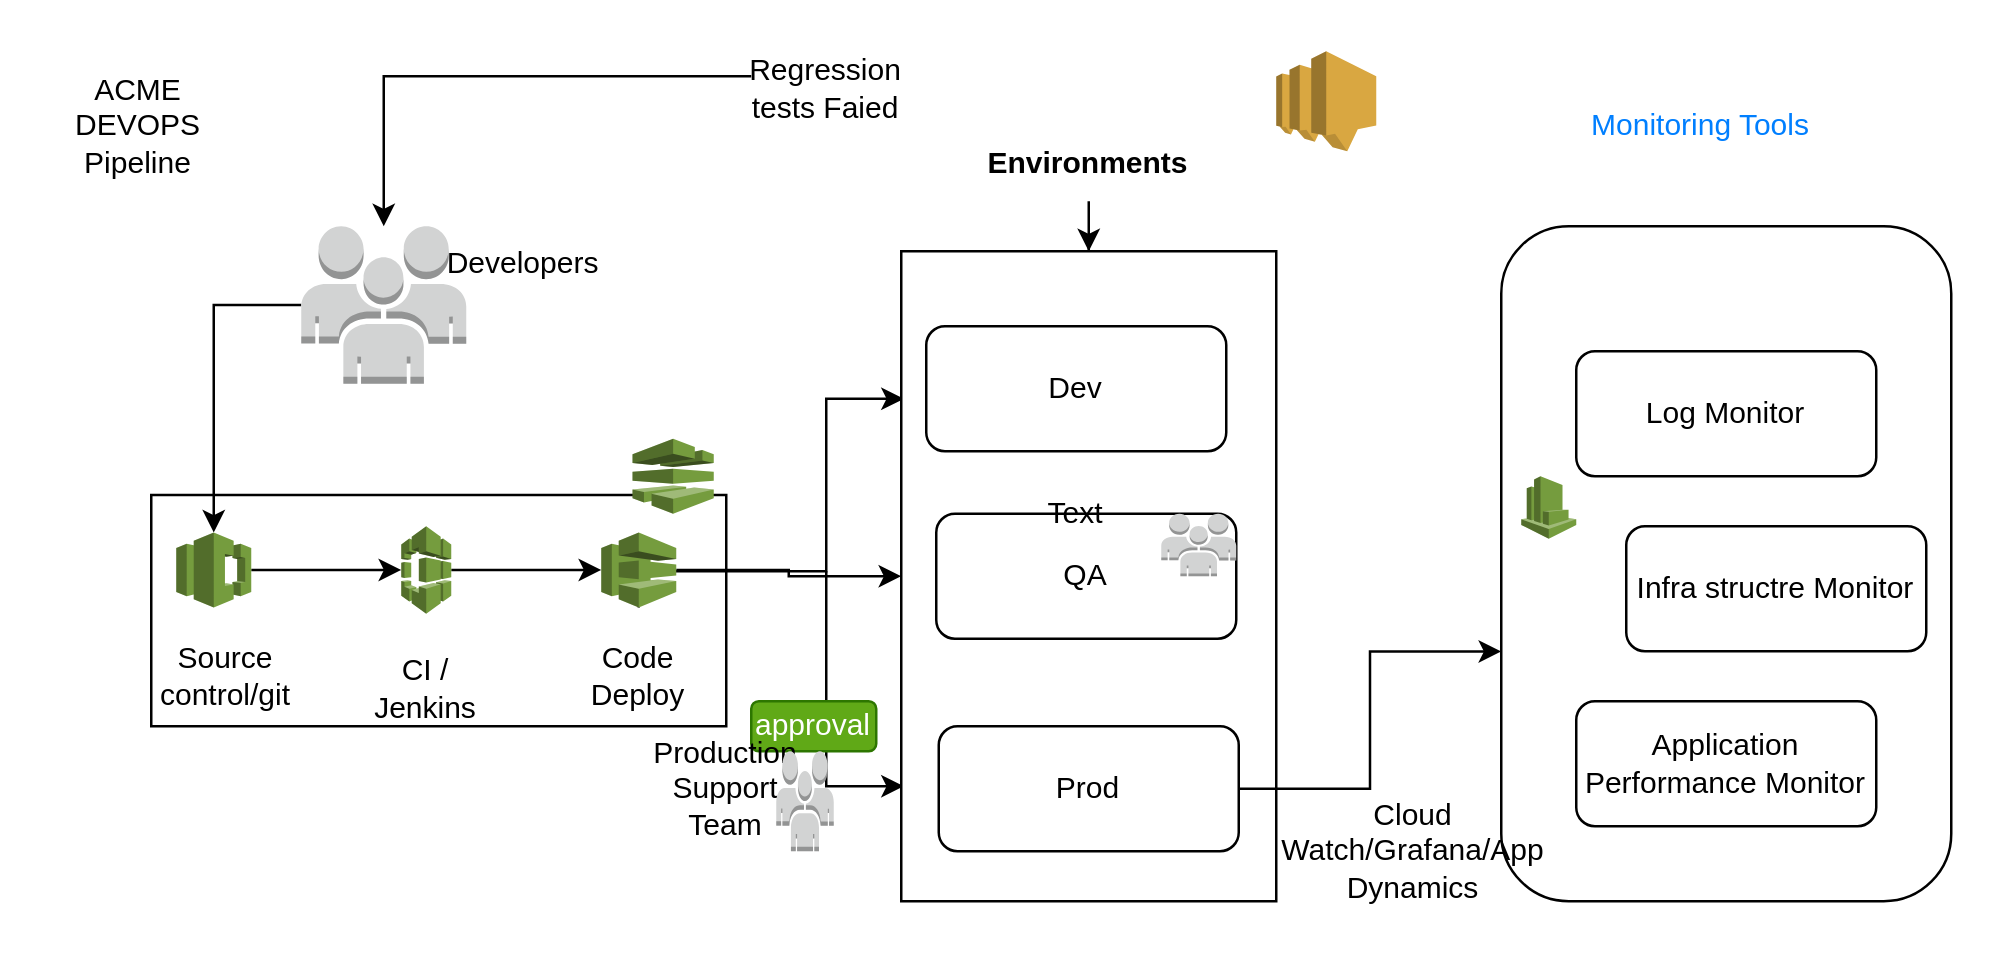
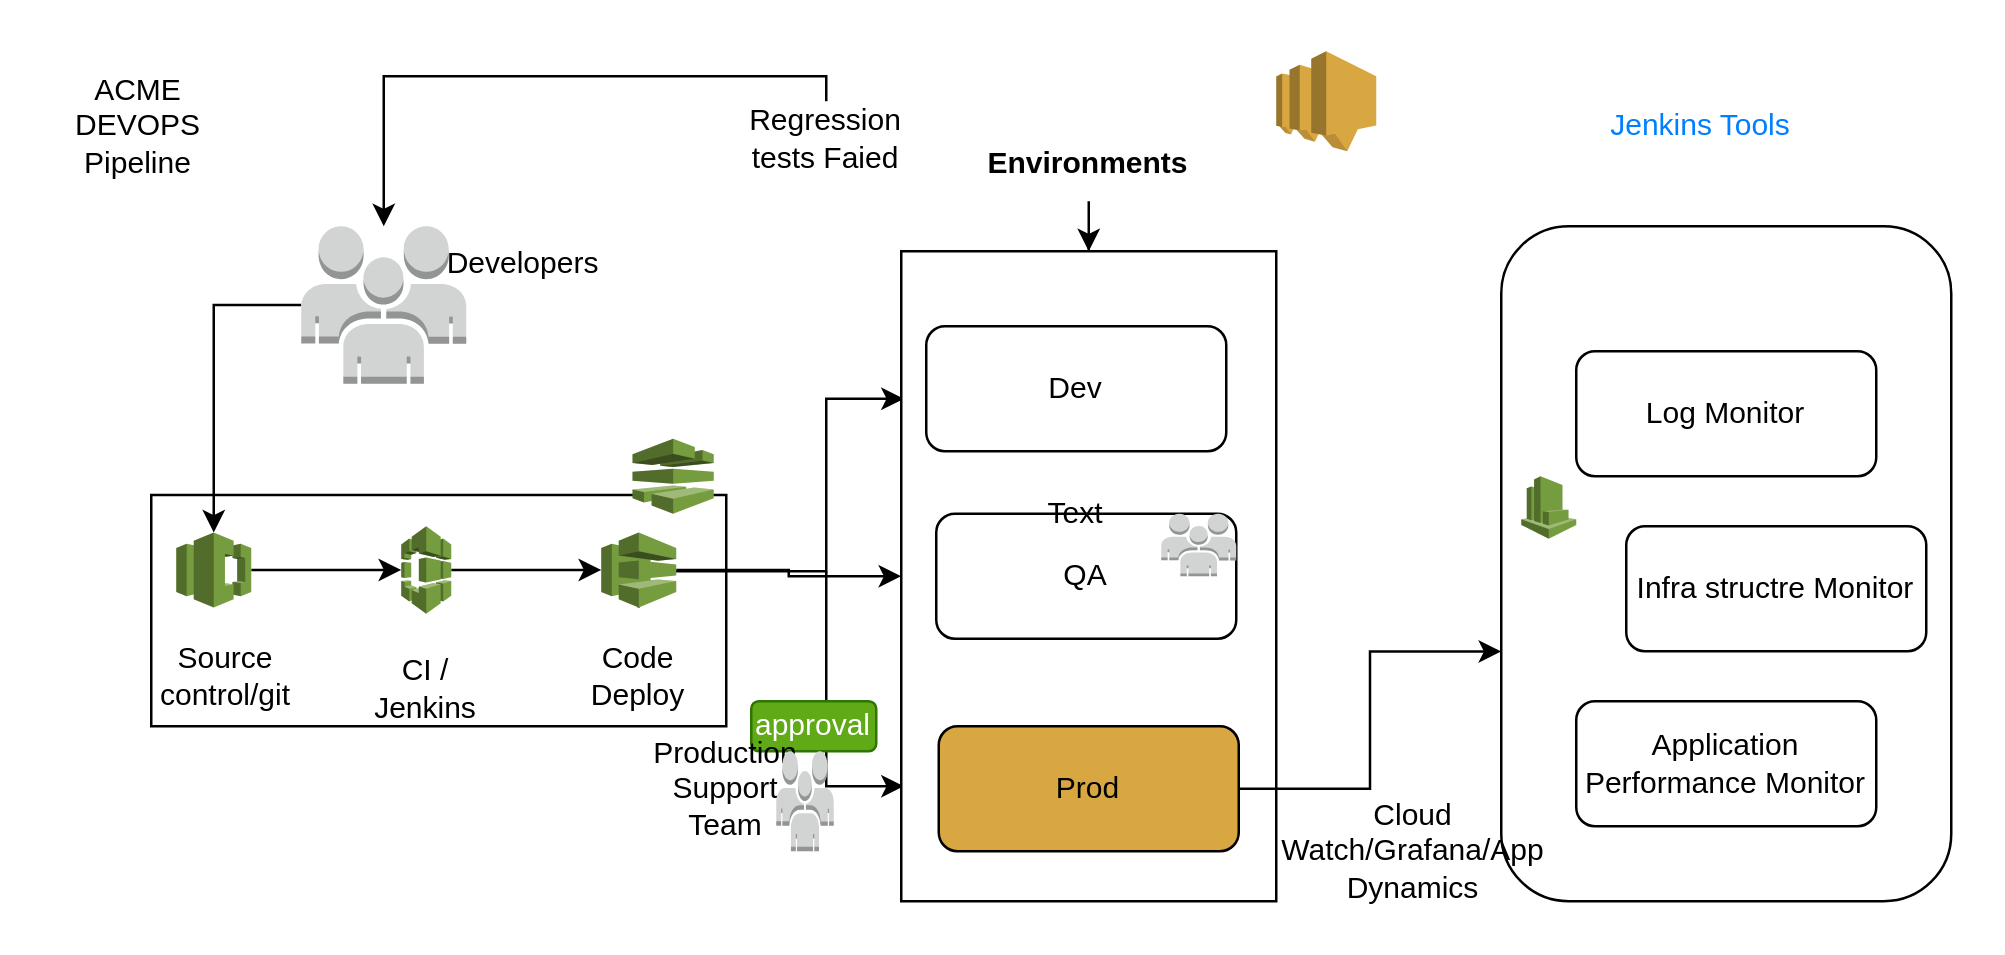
node "Regression tests Faied": moved (826, 89) -> (826, 139)
node "Monitoring Tools": label "Monitoring Tools" -> "Jenkins Tools"
node "Prod": fillcolor #ffffff -> #d9a741
